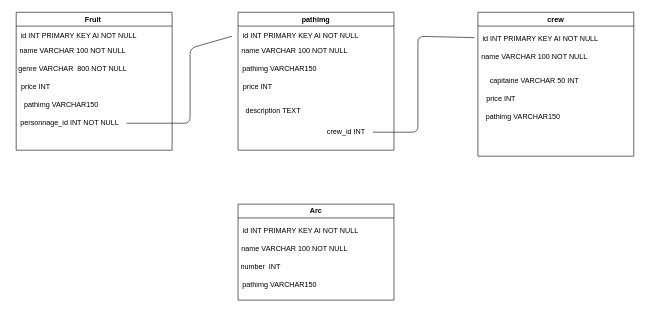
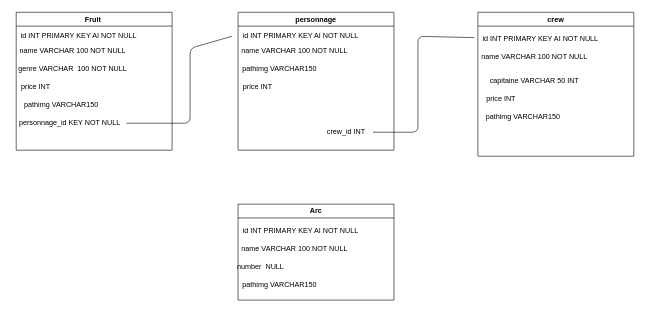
node "pathimg": label "pathimg" -> "personnage"
node "genre VARCHAR 800 NOT NULL": label "genre VARCHAR 800 NOT NULL" -> "genre VARCHAR 100 NOT NULL"
node "description TEXT": removed
node "personnage_id INT NOT NULL": label "personnage_id INT NOT NULL" -> "personnage_id KEY NOT NULL"
node "number INT": label "number INT" -> "number NULL"
